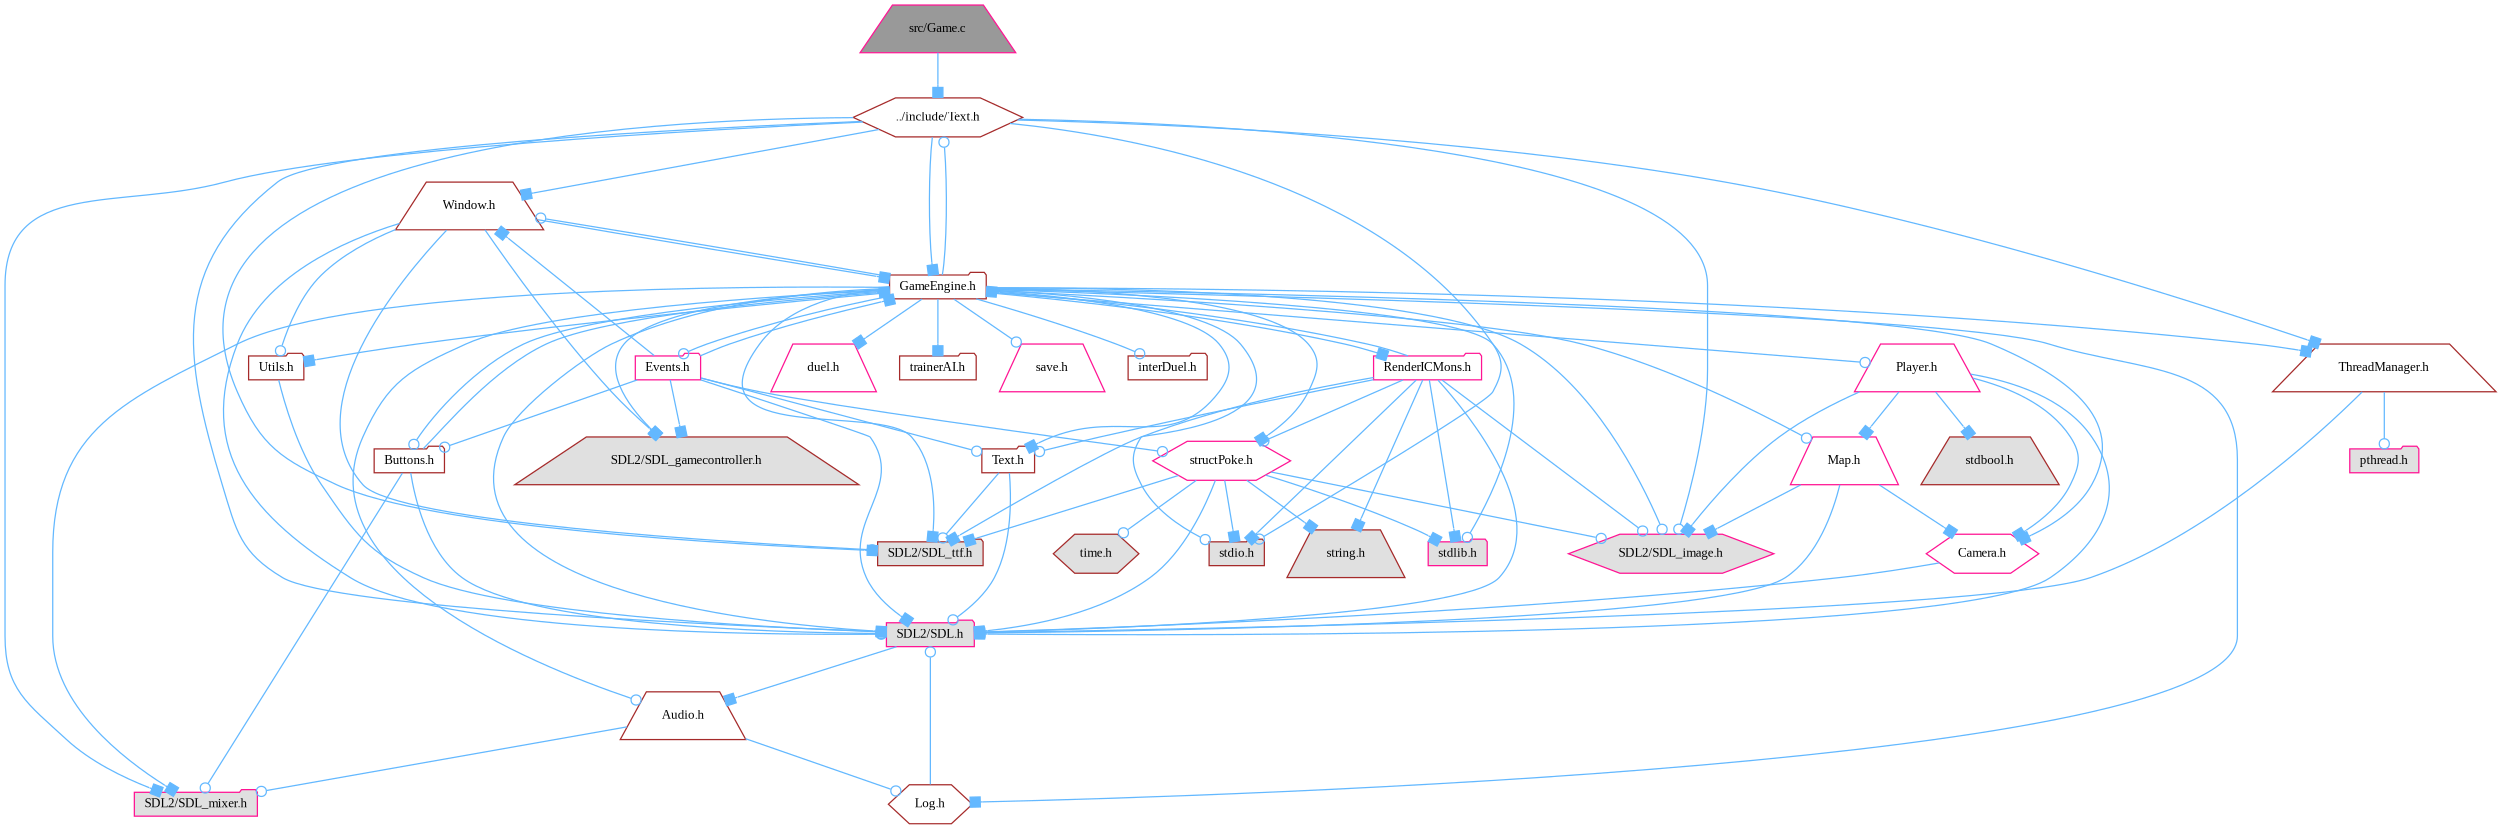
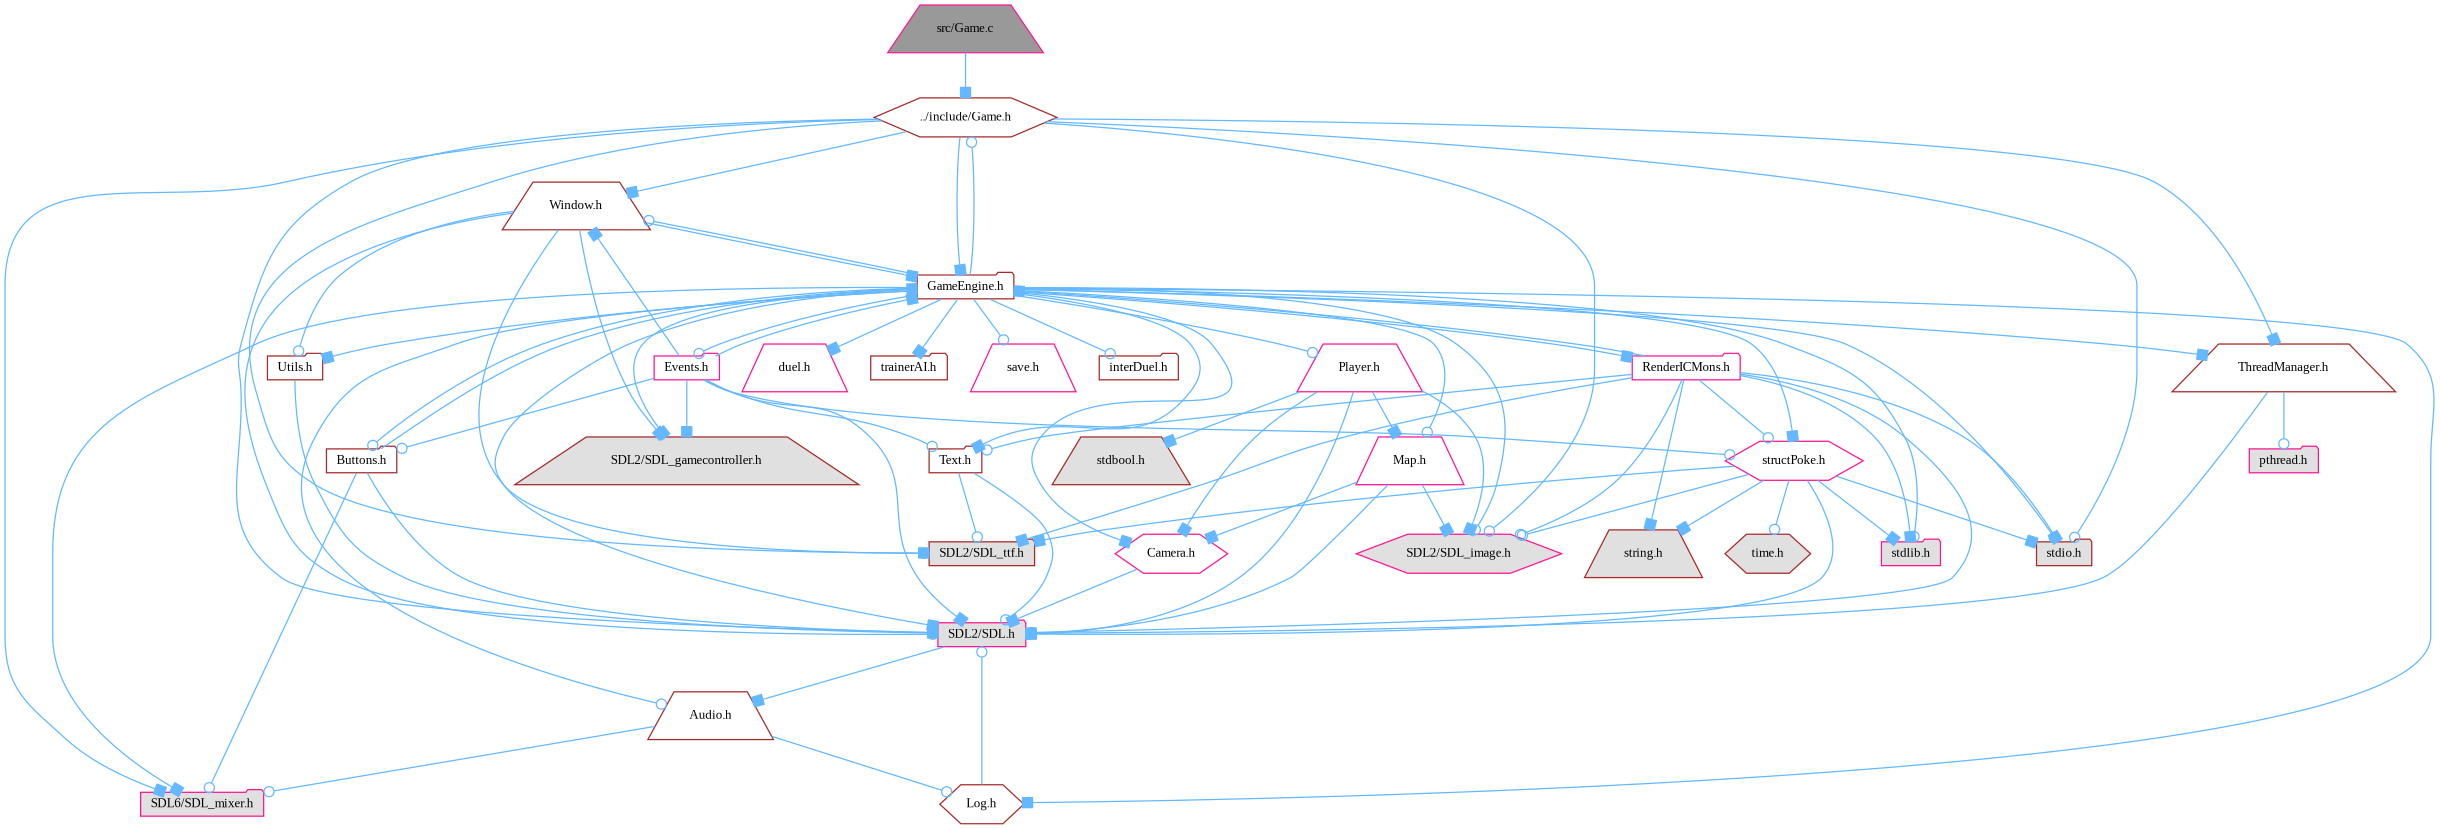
node "../include/Text.h": label "../include/Text.h" -> "../include/Game.h"
edge "GameEngine.h" -> "SDL2/SDL_ttf.h": removed
node "SDL2/SDL_mixer.h": label "SDL2/SDL_mixer.h" -> "SDL6/SDL_mixer.h"
